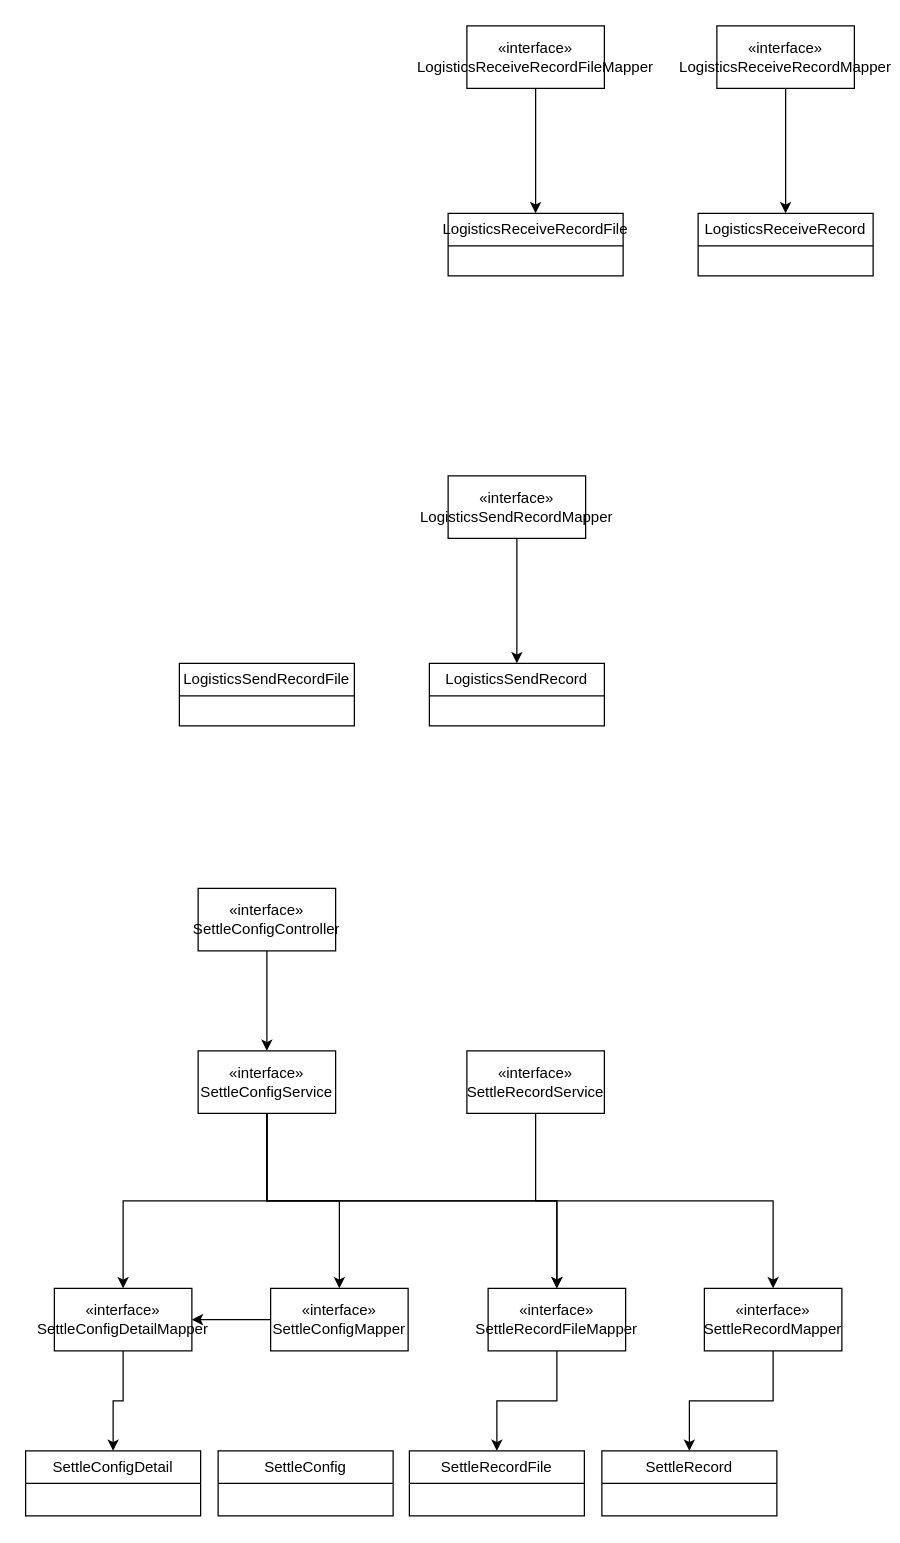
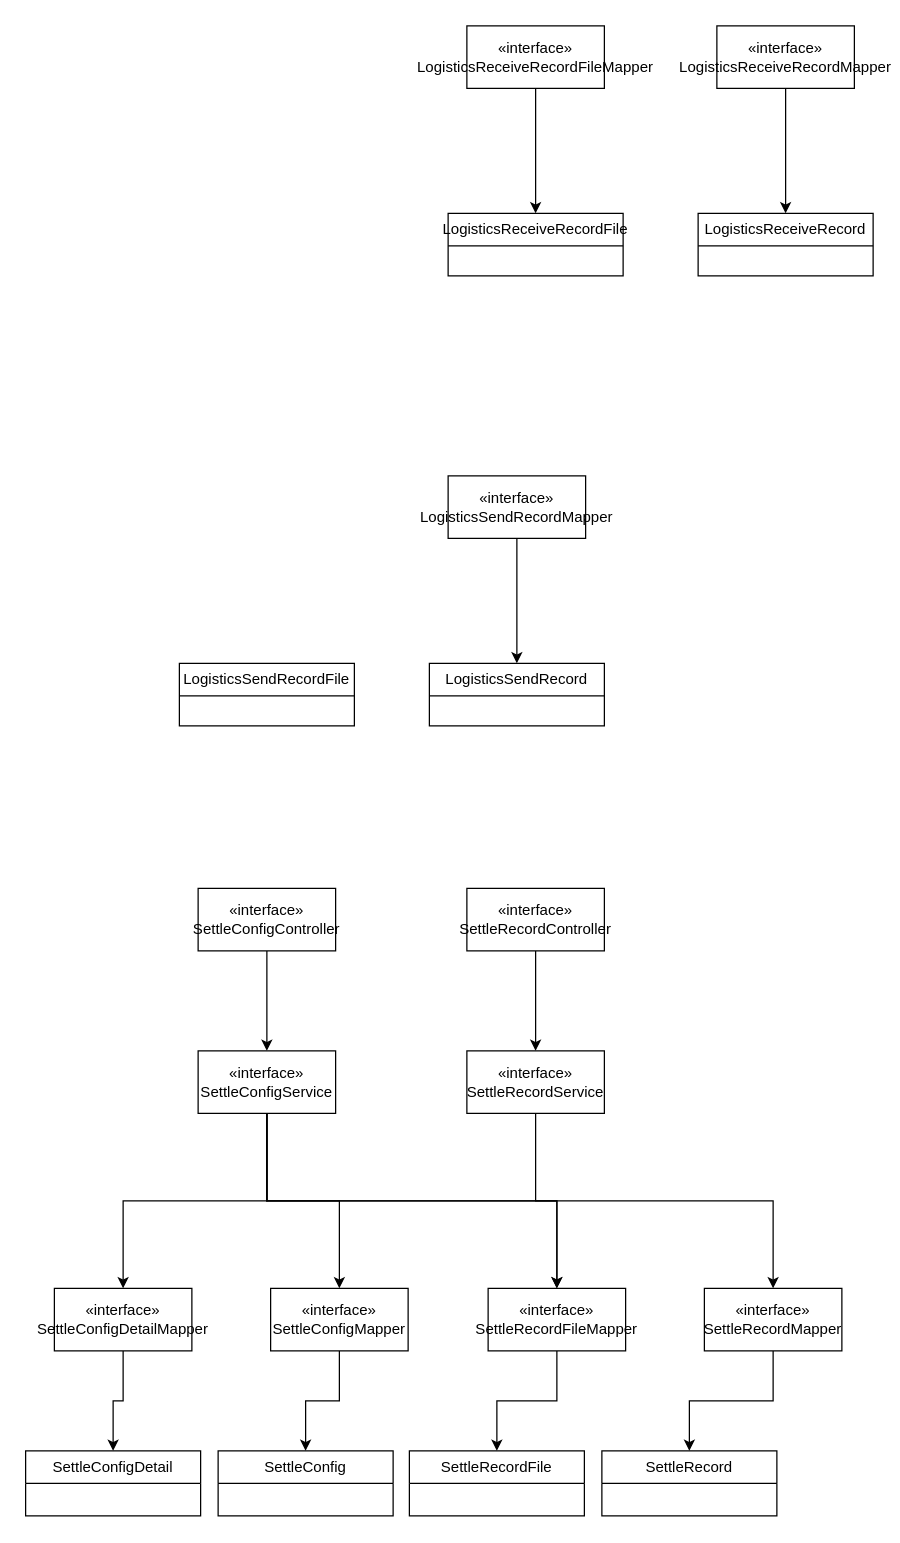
node "«interface» SettleRecordController": added
edge "«interface» SettleRecordController" -> "«interface» SettleRecordService": added
edge "«interface» SettleConfigMapper" -> "«interface» SettleConfigDetailMapper": now "«interface» SettleConfigMapper" -> "SettleConfig"
